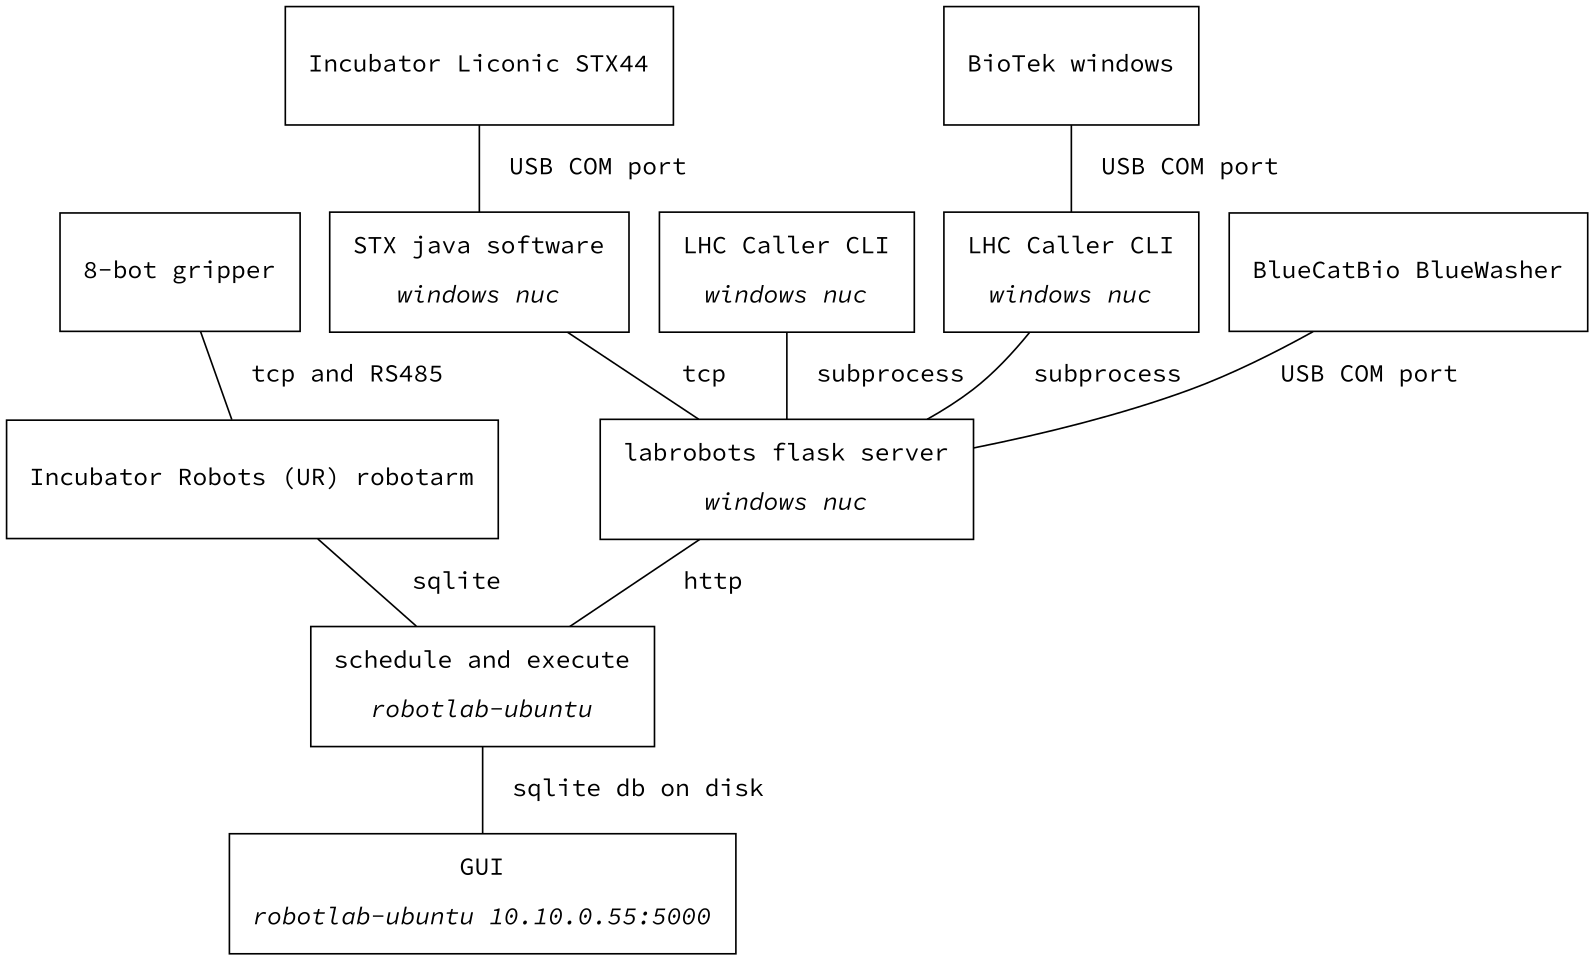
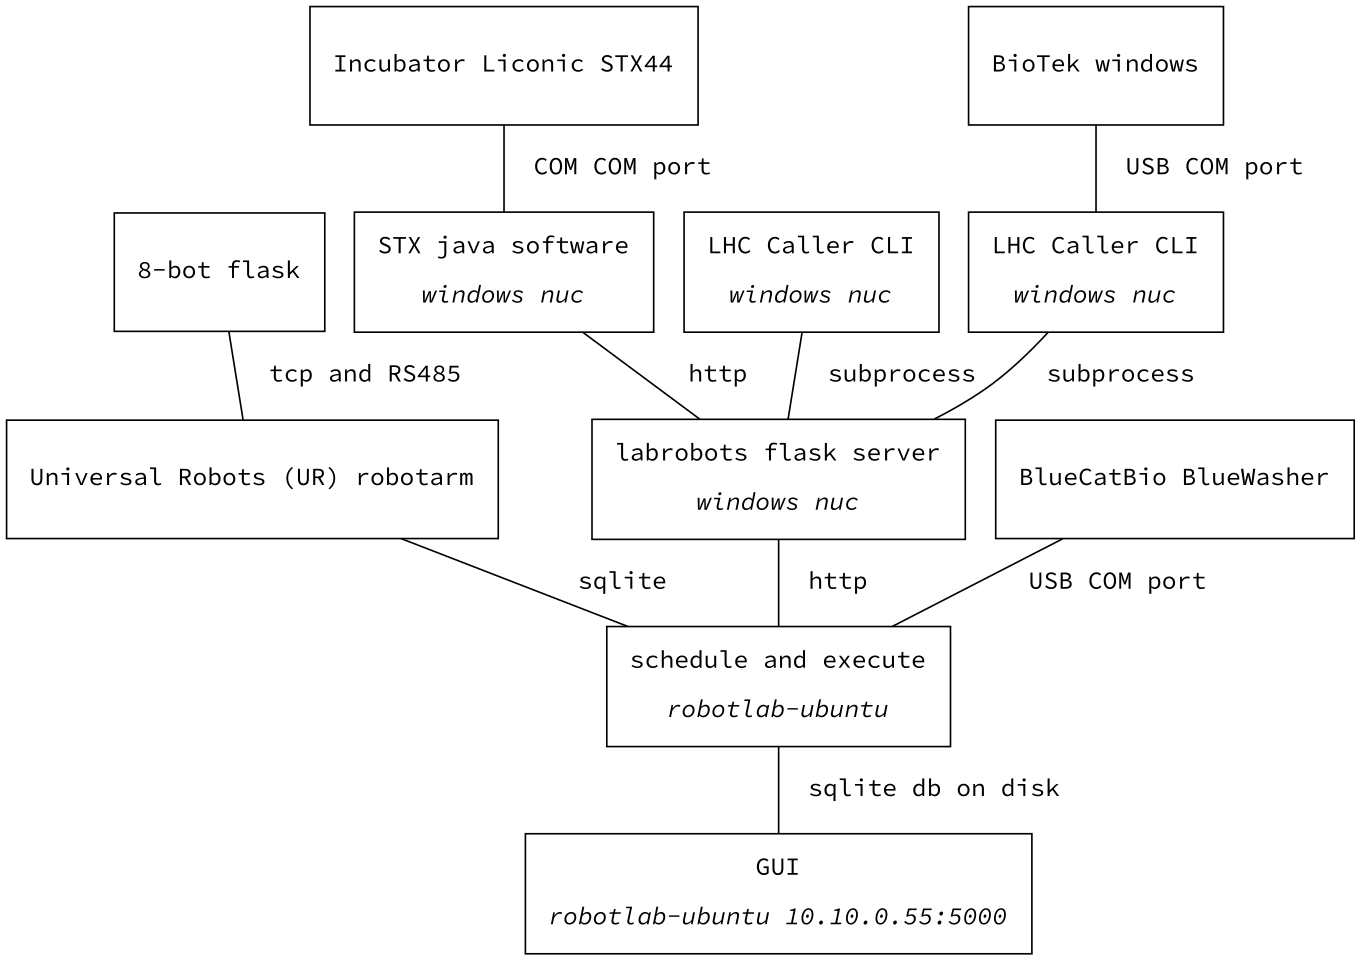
edge "Incubator Liconic STX44" -- "STX java software": label "  USB COM port" -> "  COM COM port"
node "8-bot gripper": label "8-bot gripper" -> "8-bot flask"
edge "STX java software" -- "labrobots flask server": label "  tcp" -> "  http"
edge "BlueCatBio BlueWasher" -- "labrobots flask server": now "BlueCatBio BlueWasher" -- "schedule and execute"
node "Incubator Robots (UR) robotarm": label "Incubator Robots (UR) robotarm" -> "Universal Robots (UR) robotarm"
